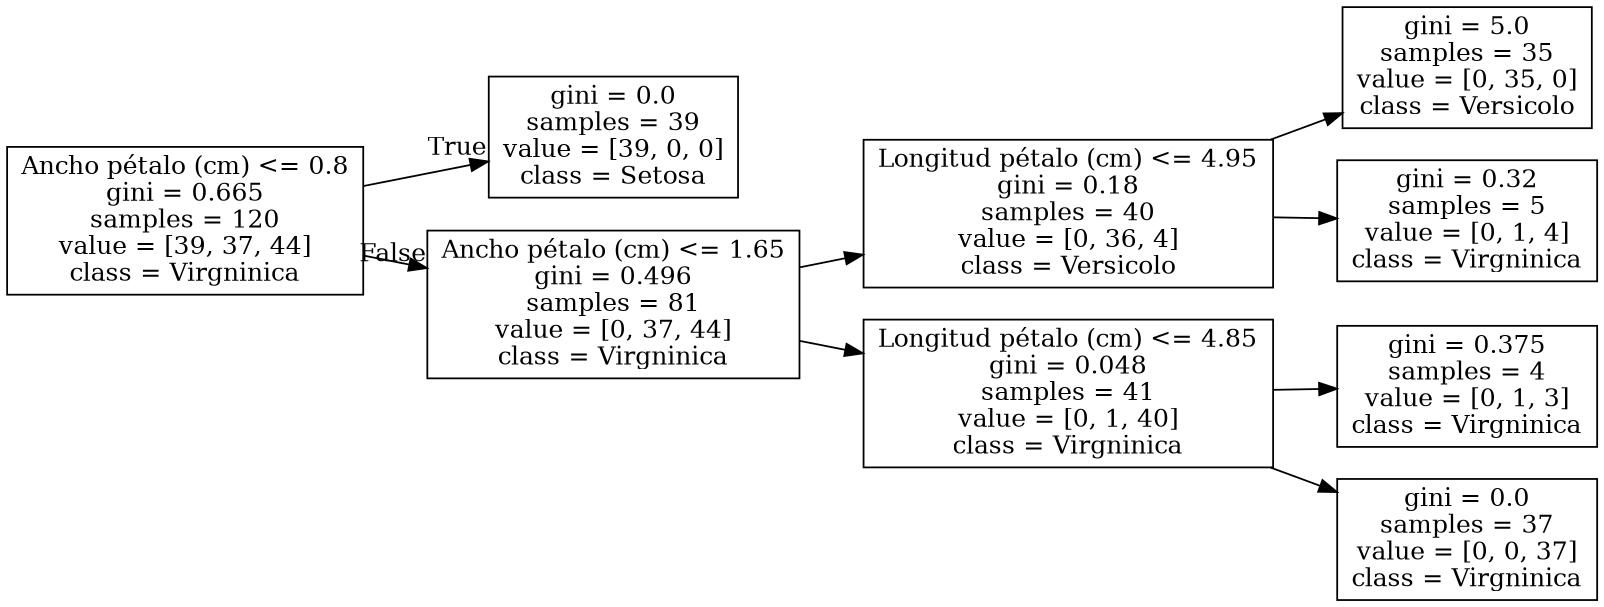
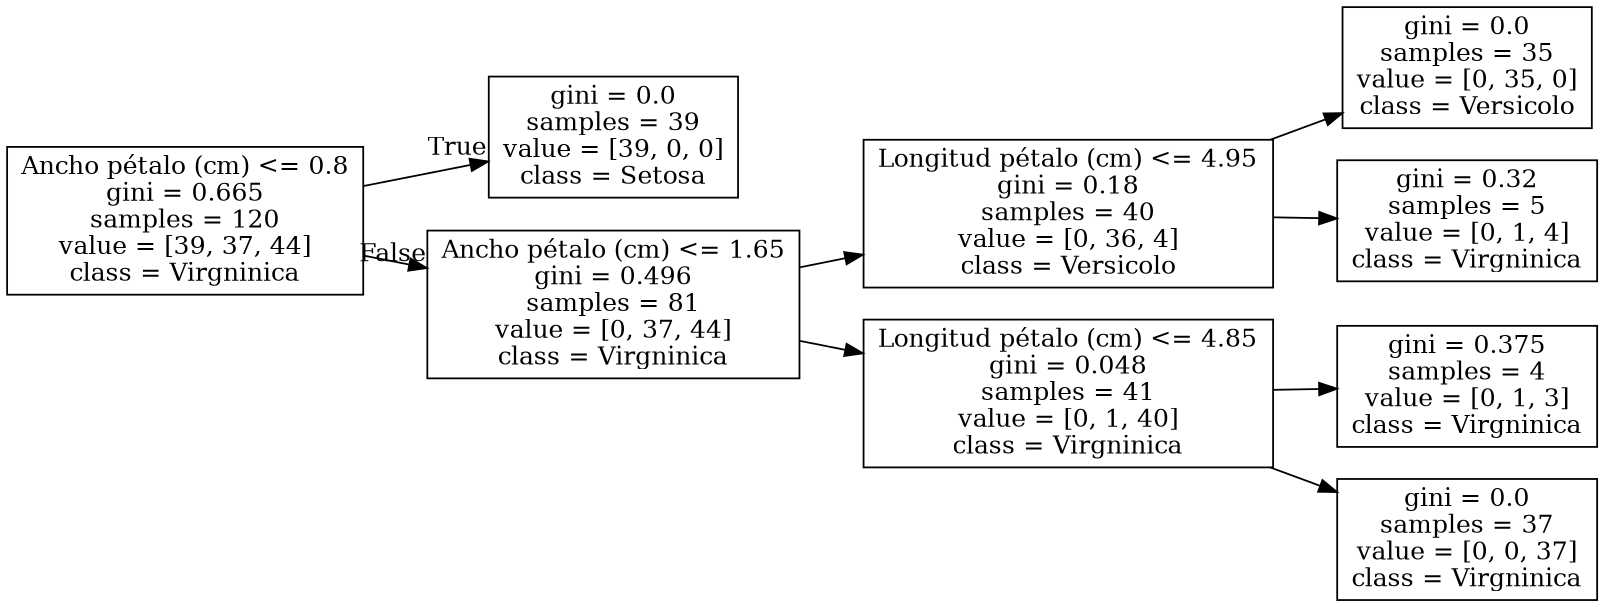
node "gini = 5.0 samples = 35 value = [0, 35, 0] class = Versicolo": label "gini = 5.0 samples = 35 value = [0, 35, 0] class = Versicolo" -> "gini = 0.0 samples = 35 value = [0, 35, 0] class = Versicolo"
